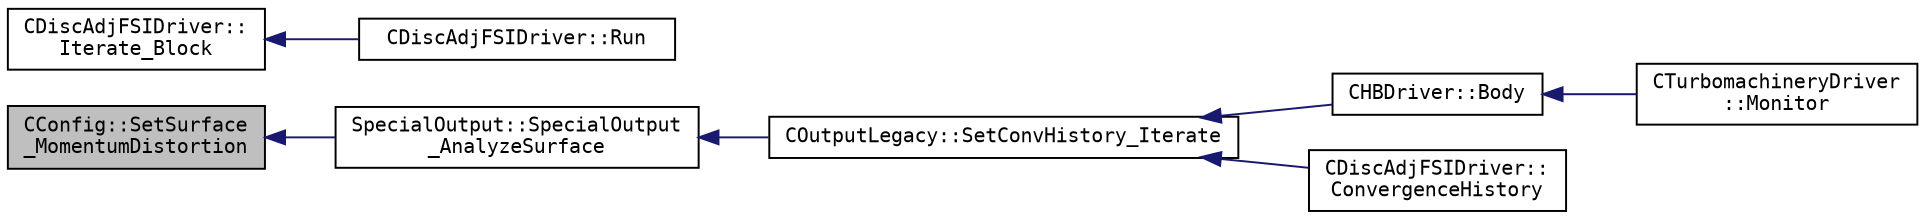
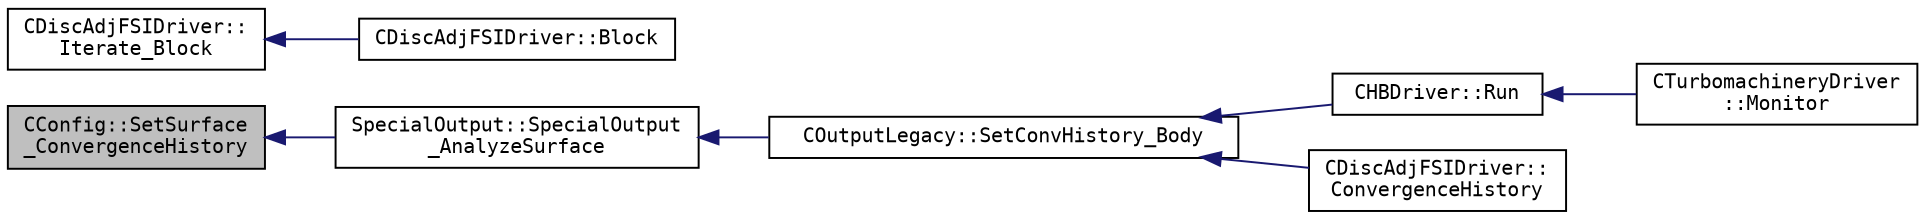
node "CDiscAdjFSIDriver::Run": label "CDiscAdjFSIDriver::Run" -> "CDiscAdjFSIDriver::Block"
node "CHBDriver::Body": label "CHBDriver::Body" -> "CHBDriver::Run"
node "CConfig::SetSurface _MomentumDistortion": label "CConfig::SetSurface _MomentumDistortion" -> "CConfig::SetSurface _ConvergenceHistory"
node "COutputLegacy::SetConvHistory_Iterate": label "COutputLegacy::SetConvHistory_Iterate" -> "COutputLegacy::SetConvHistory_Body"
